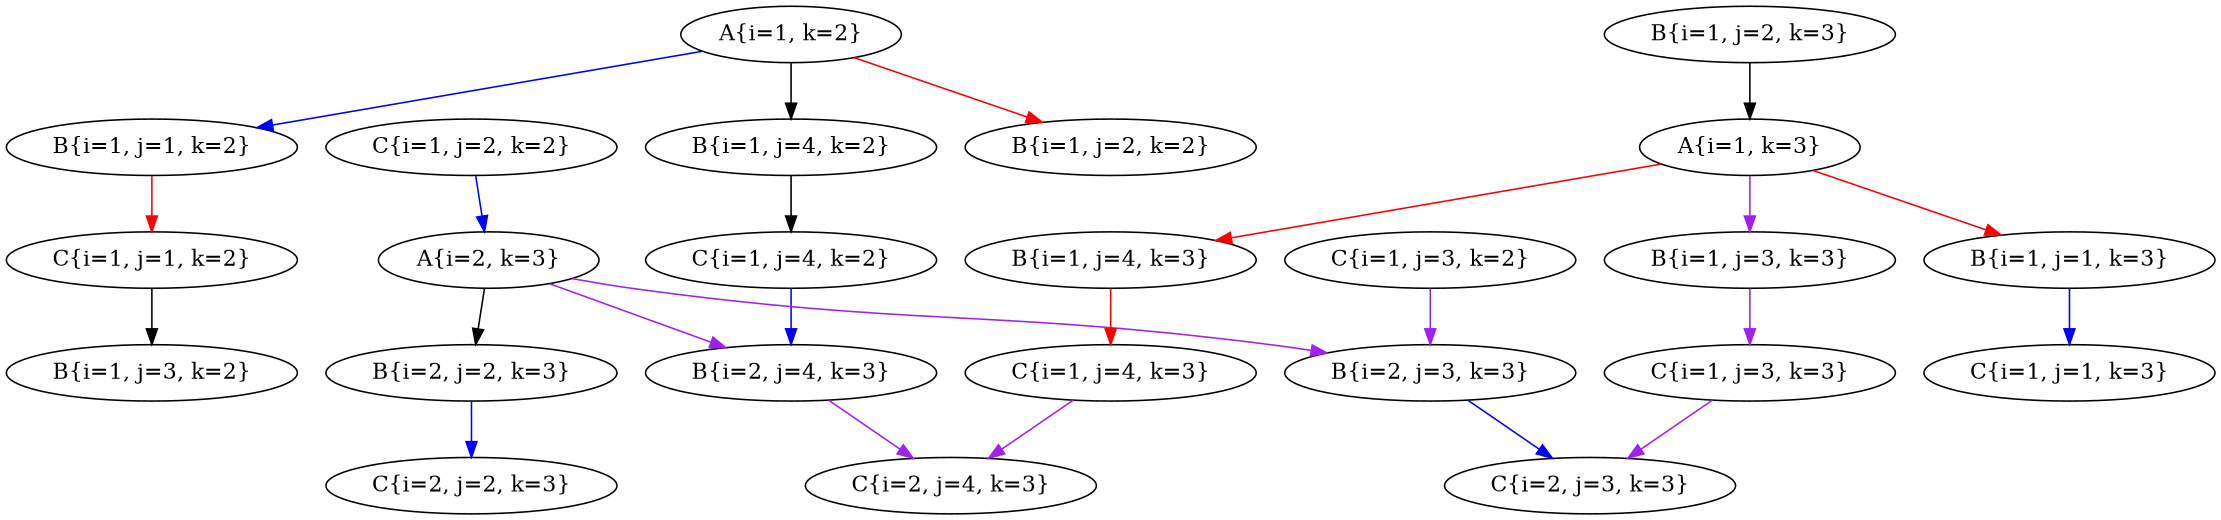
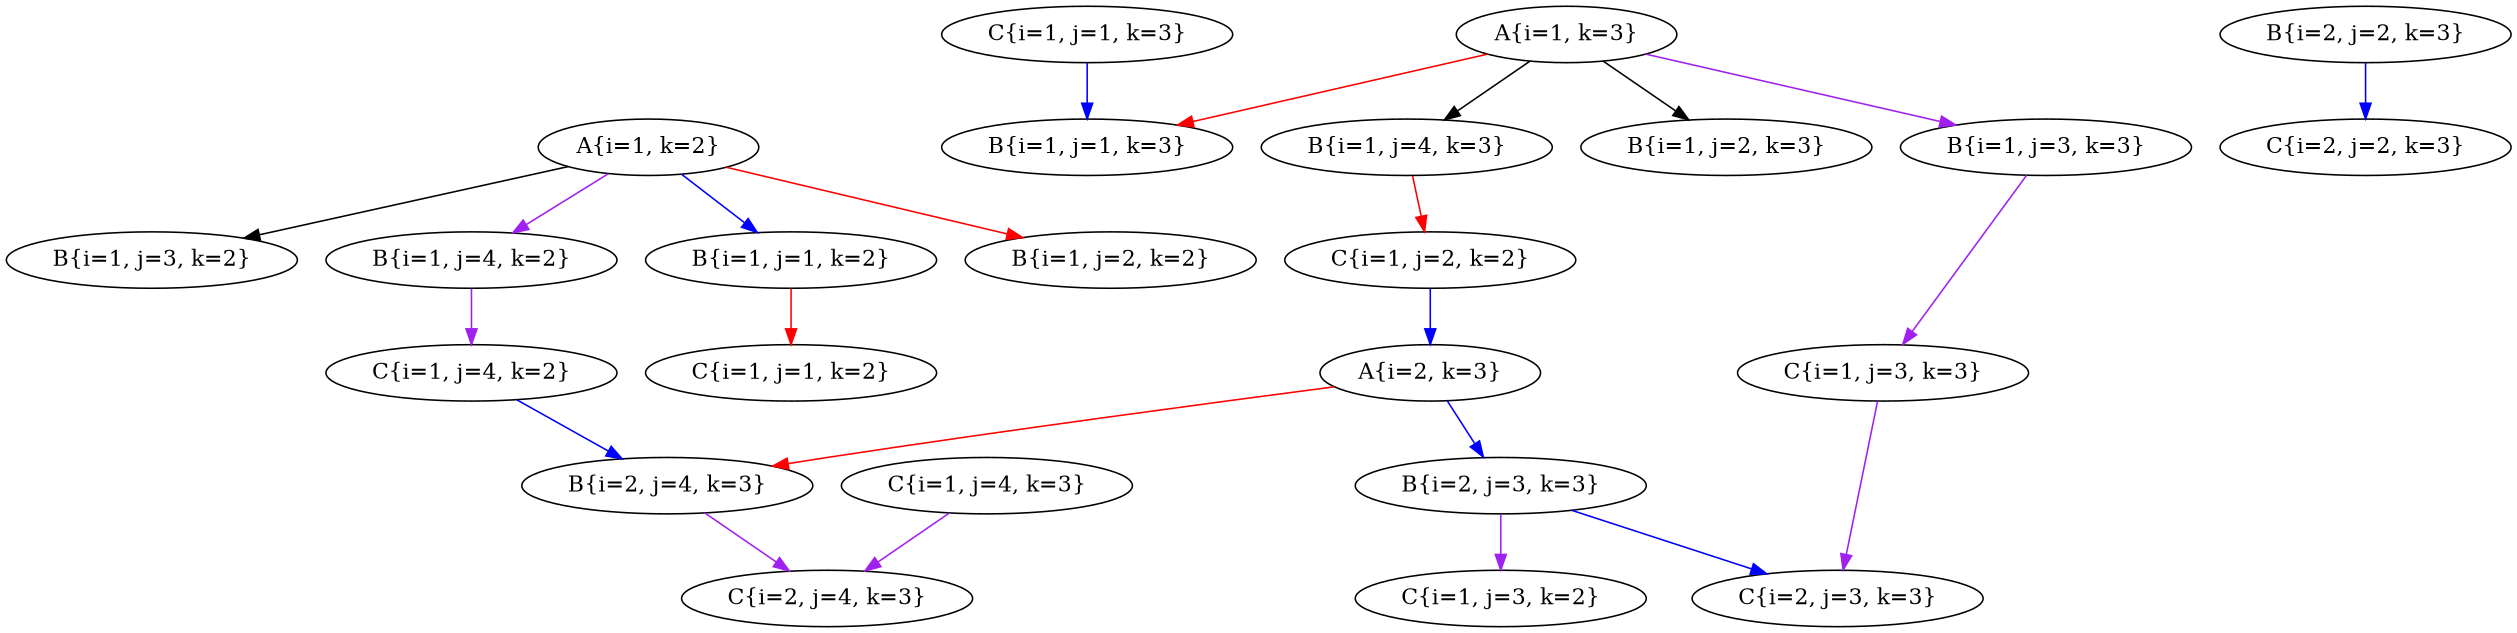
edge "A{i=1, k=2}" -> "B{i=1, j=4, k=2}": color black -> purple
edge "B{i=1, j=2, k=3}" -> "A{i=1, k=3}": reversed
edge "B{i=1, j=4, k=2}" -> "C{i=1, j=4, k=2}": color black -> purple
edge "A{i=1, k=3}" -> "B{i=1, j=4, k=3}": color red -> black
edge "C{i=1, j=1, k=2}" -> "B{i=1, j=3, k=2}": now "A{i=1, k=2}" -> "B{i=1, j=3, k=2}"
edge "A{i=2, k=3}" -> "B{i=2, j=2, k=3}": removed
edge "B{i=1, j=4, k=3}" -> "C{i=1, j=4, k=3}": now "B{i=1, j=4, k=3}" -> "C{i=1, j=2, k=2}"
edge "C{i=1, j=3, k=2}" -> "B{i=2, j=3, k=3}": reversed
edge "B{i=1, j=1, k=3}" -> "C{i=1, j=1, k=3}": reversed
edge "A{i=2, k=3}" -> "B{i=2, j=4, k=3}": color purple -> red
edge "A{i=2, k=3}" -> "B{i=2, j=3, k=3}": color purple -> blue
